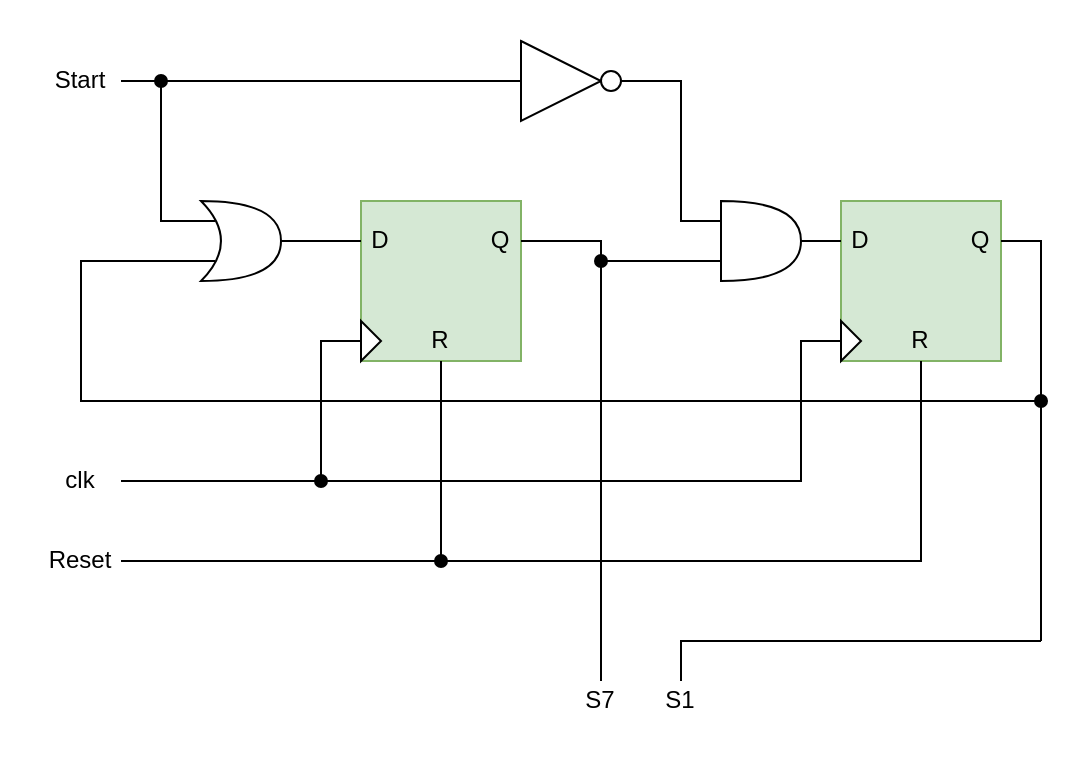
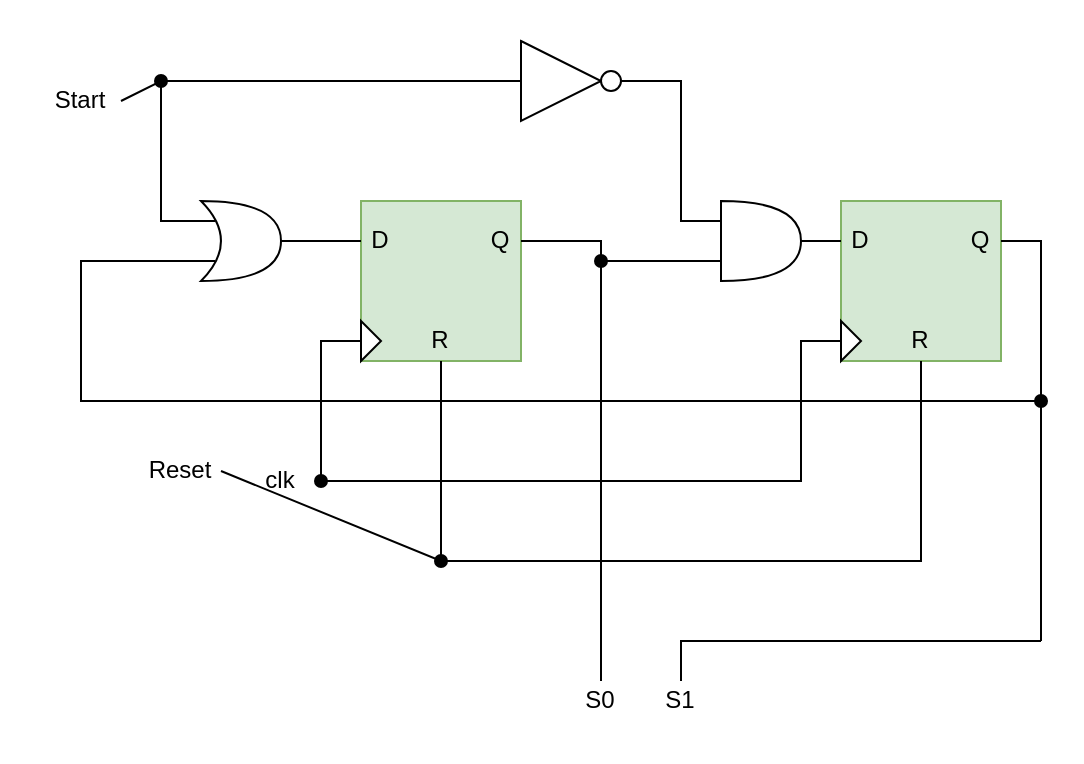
node "Start": moved (81, 81) -> (81, 101)
node "clk": moved (81, 481) -> (281, 481)
node "Reset": moved (81, 561) -> (181, 471)
node "S7": label "S7" -> "S0"
